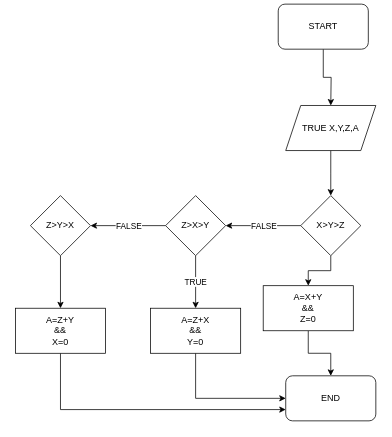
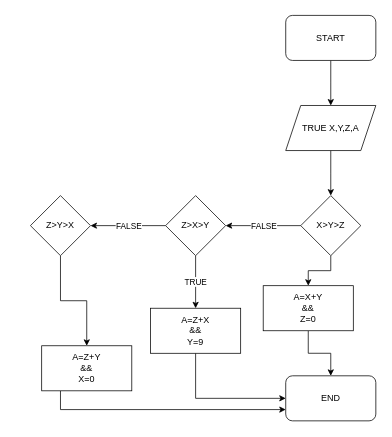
node "START": moved (323, 27) -> (330, 38)
node "A=Z+Y && X=0": moved (60, 330) -> (87, 368)
node "A=Z+X && Y=0": label "A=Z+X && Y=0" -> "A=Z+X && Y=9"
